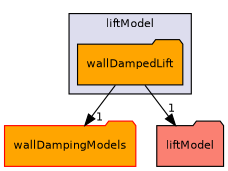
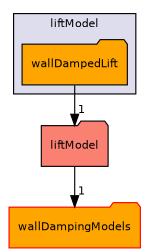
edge "wallDampedLift" -> "wallDampingModels": now "liftModel" -> "wallDampingModels"
